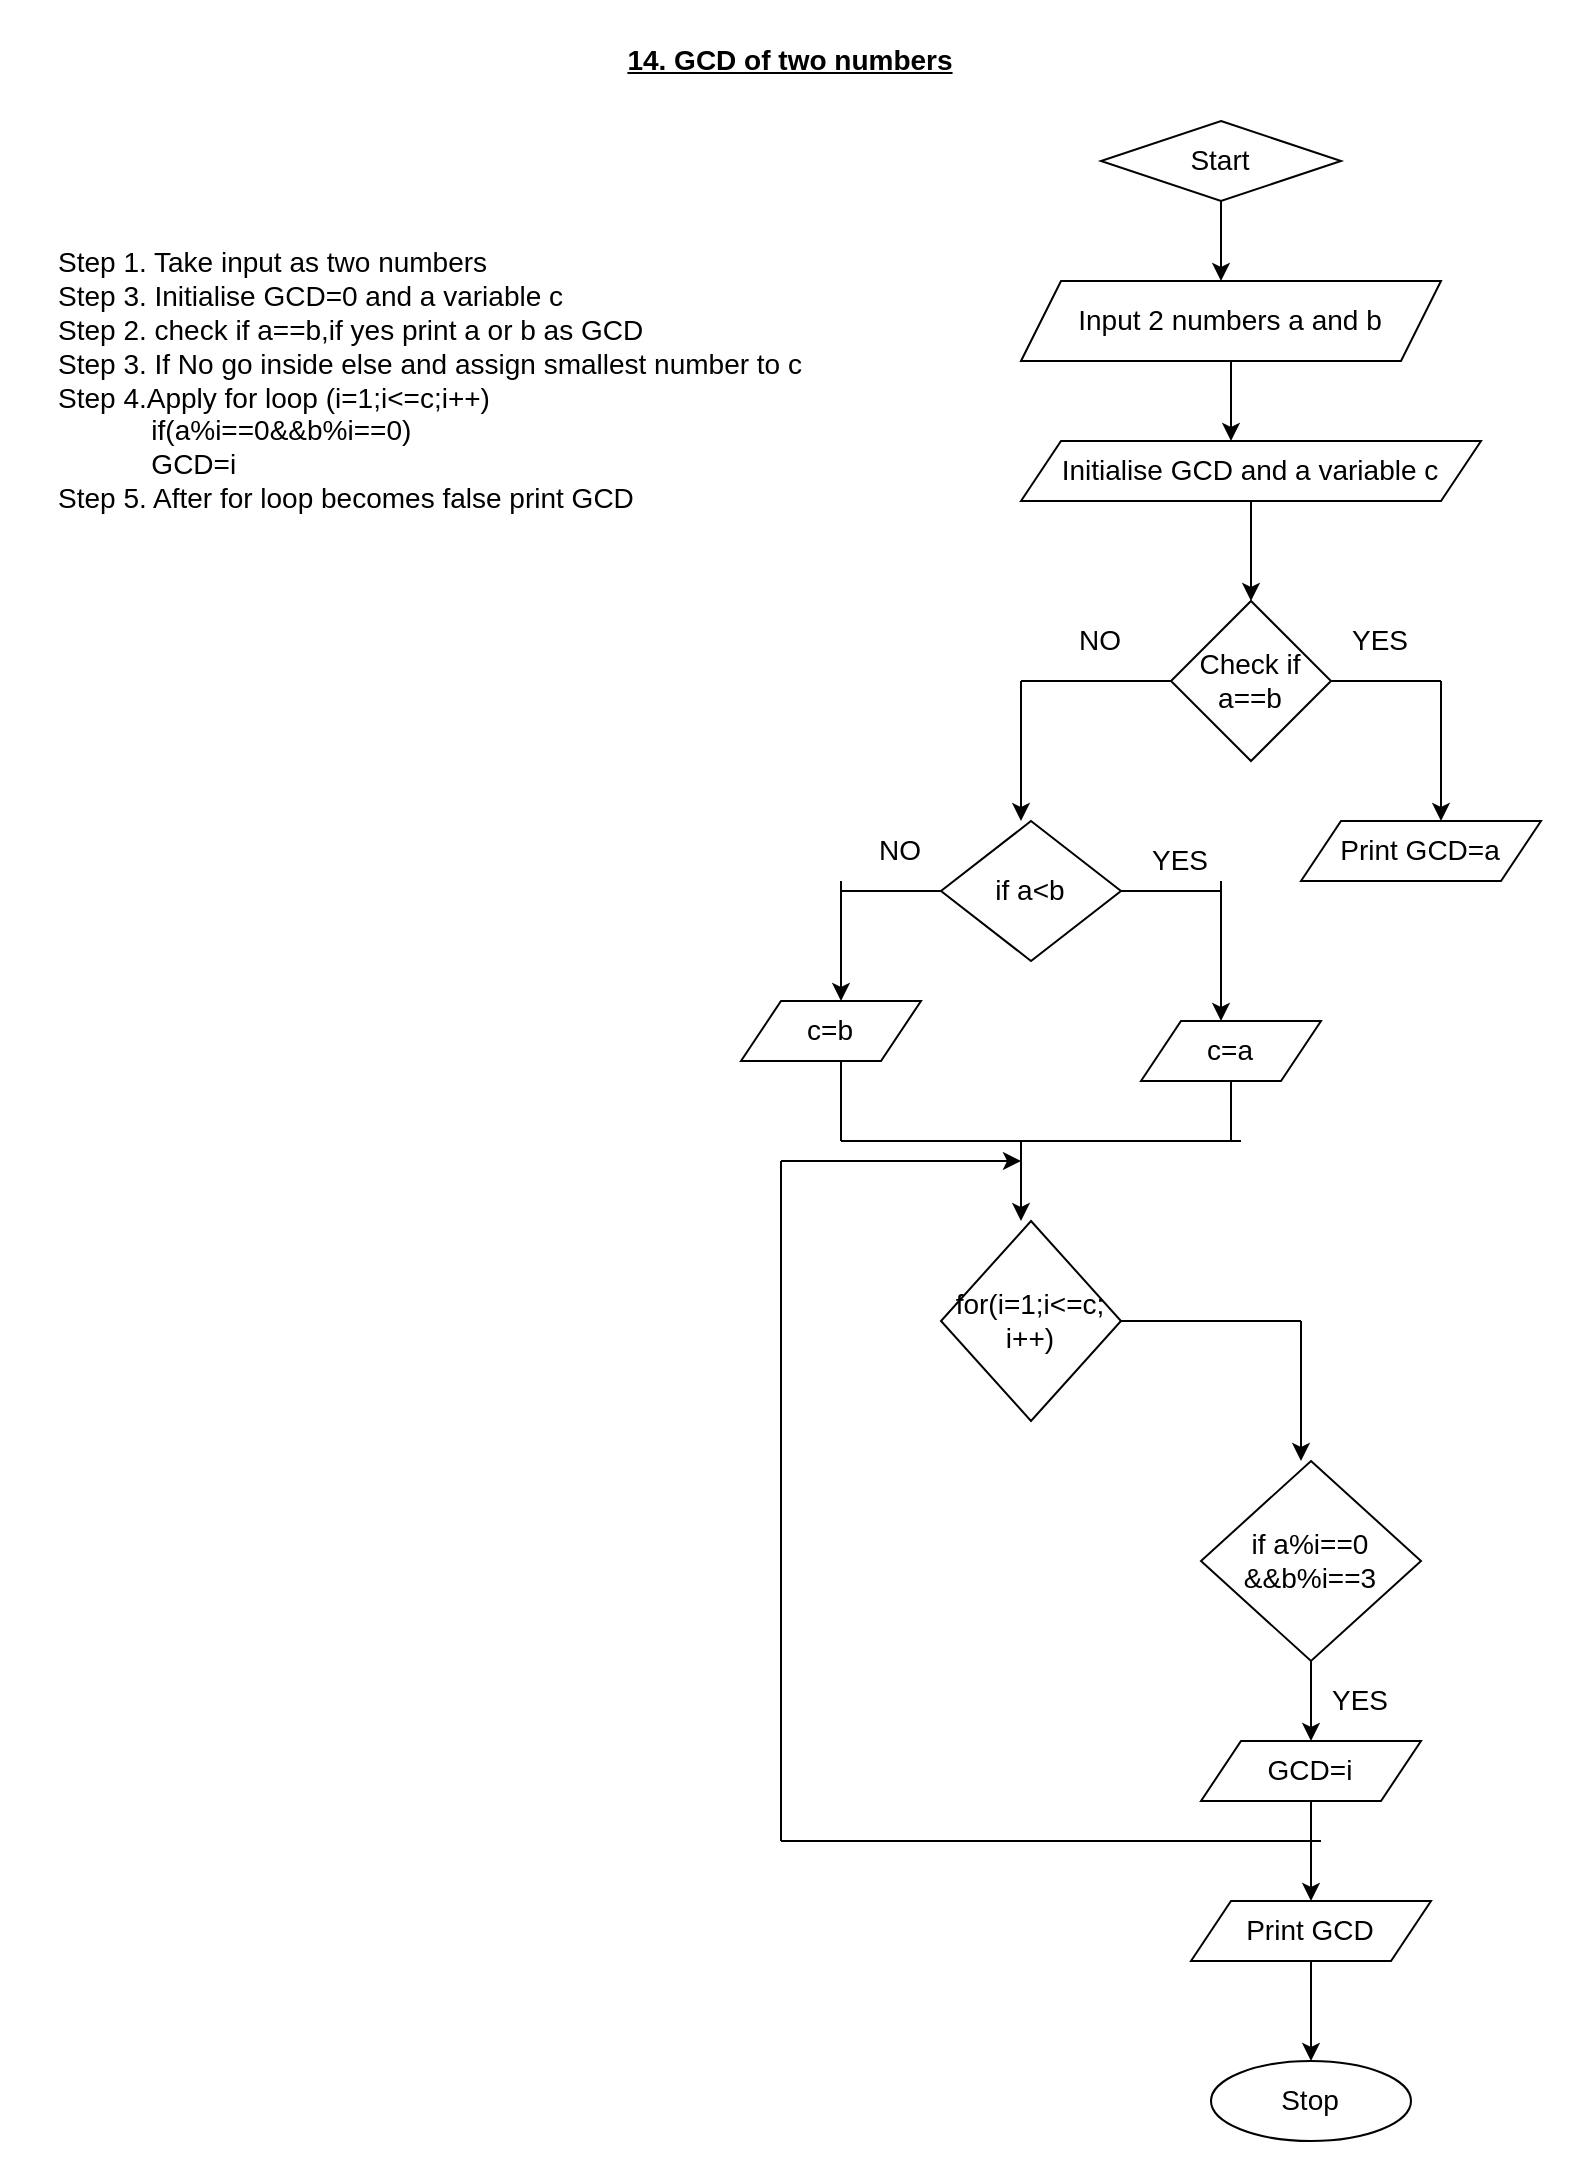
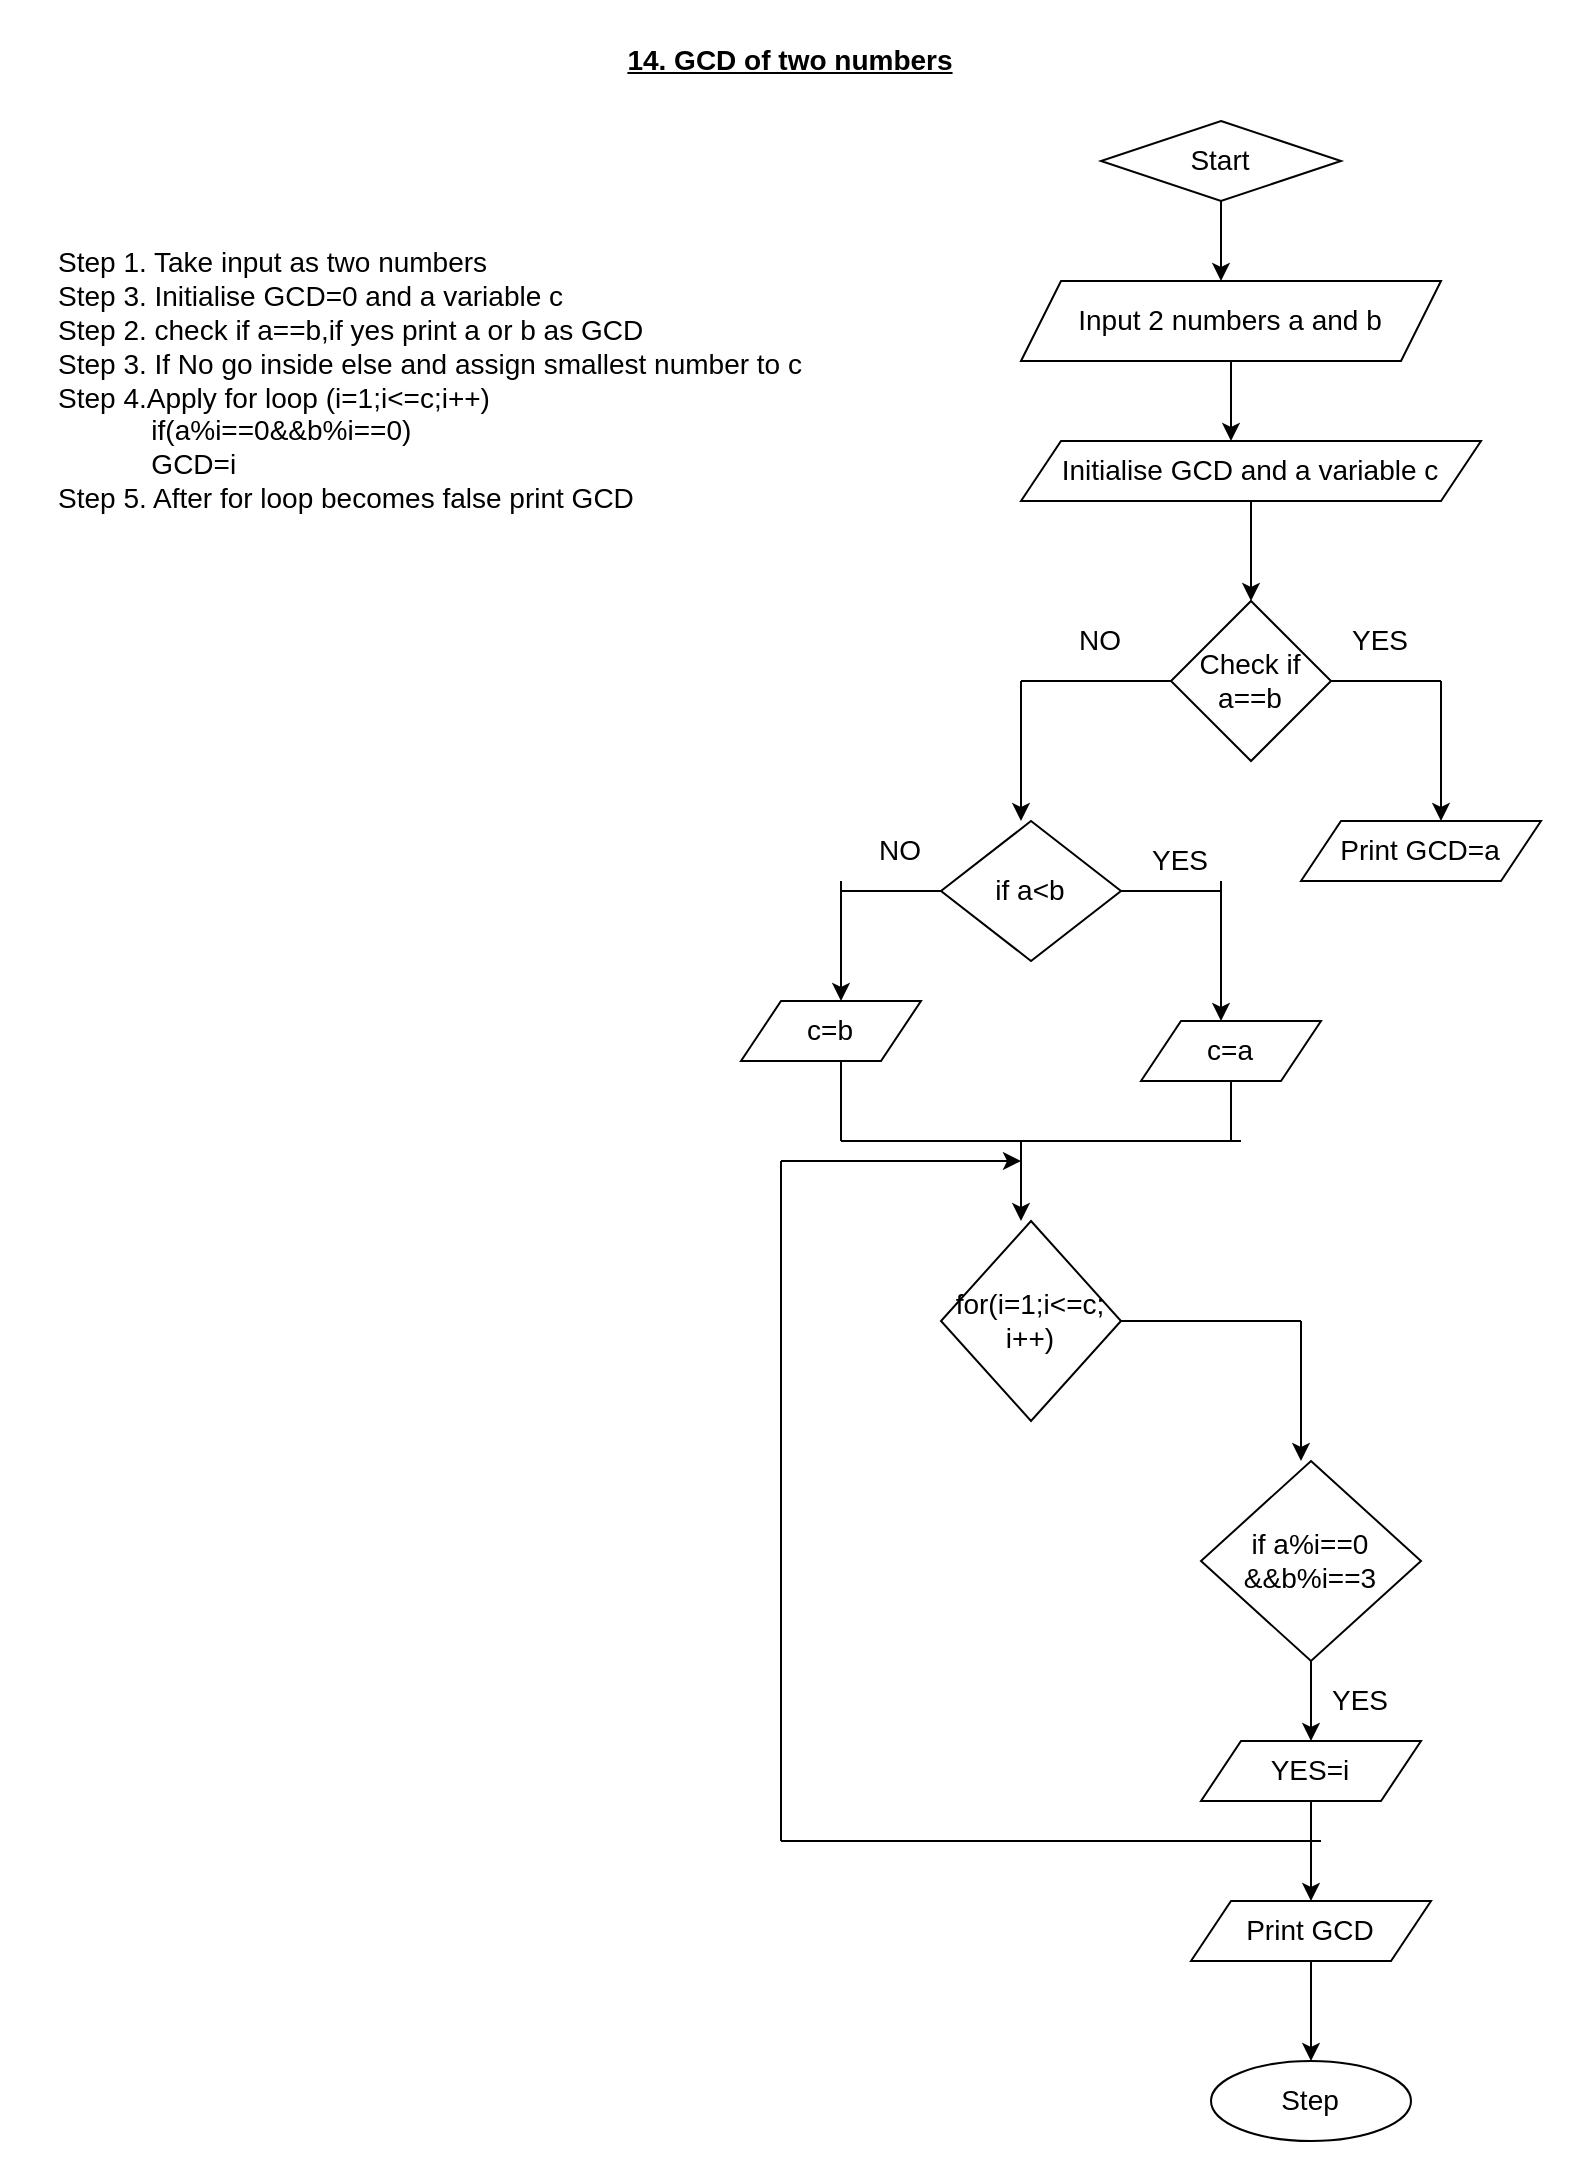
node "GCD=i": label "GCD=i" -> "YES=i"
node "Stop": label "Stop" -> "Step"
